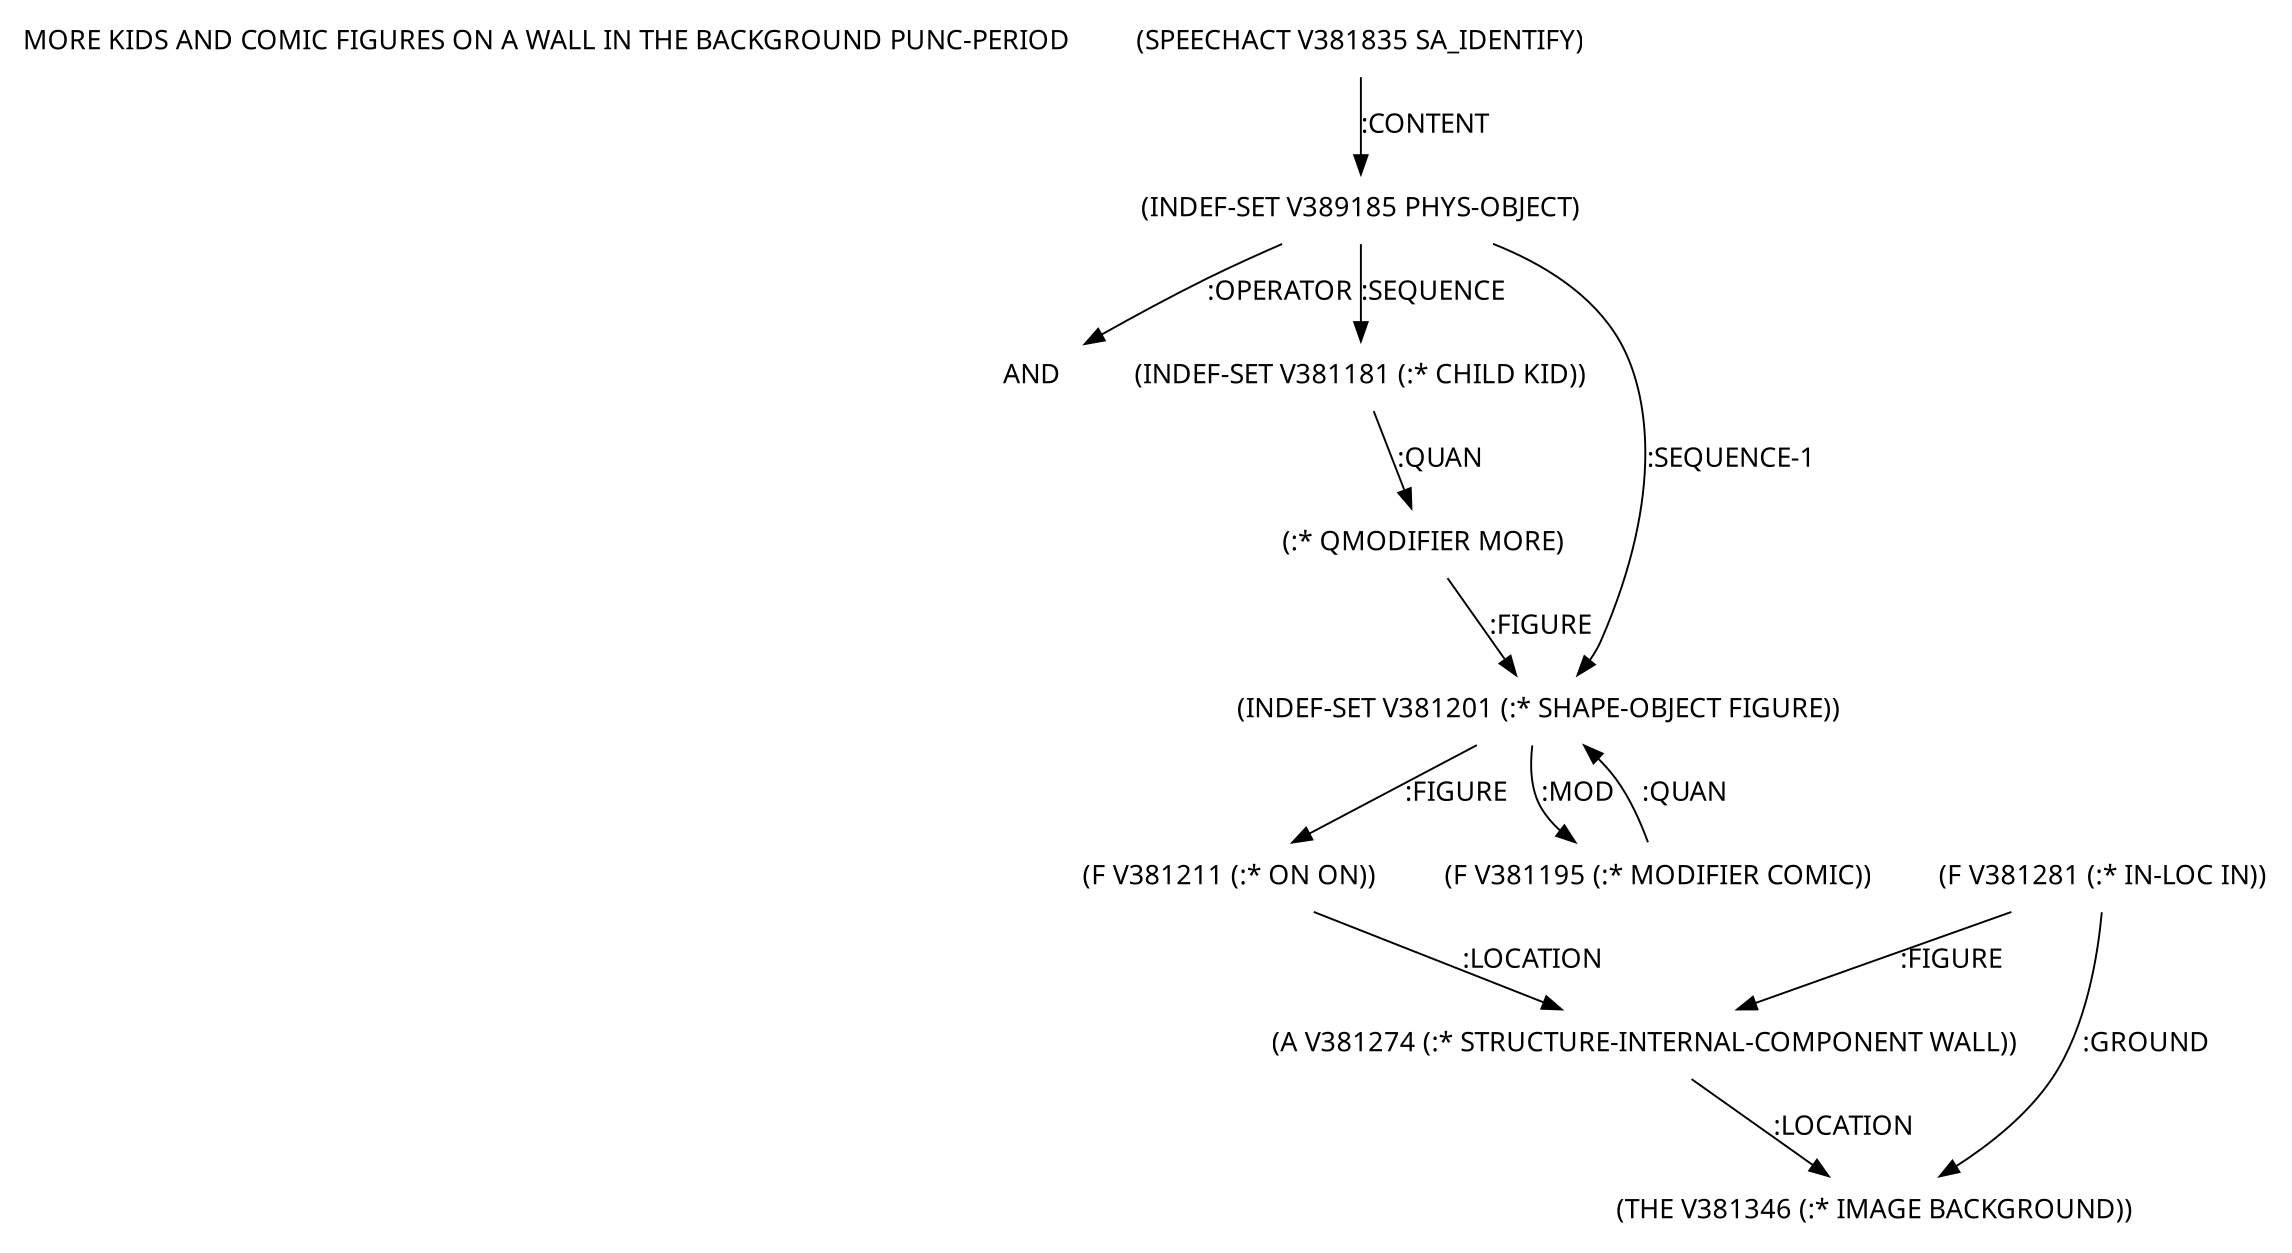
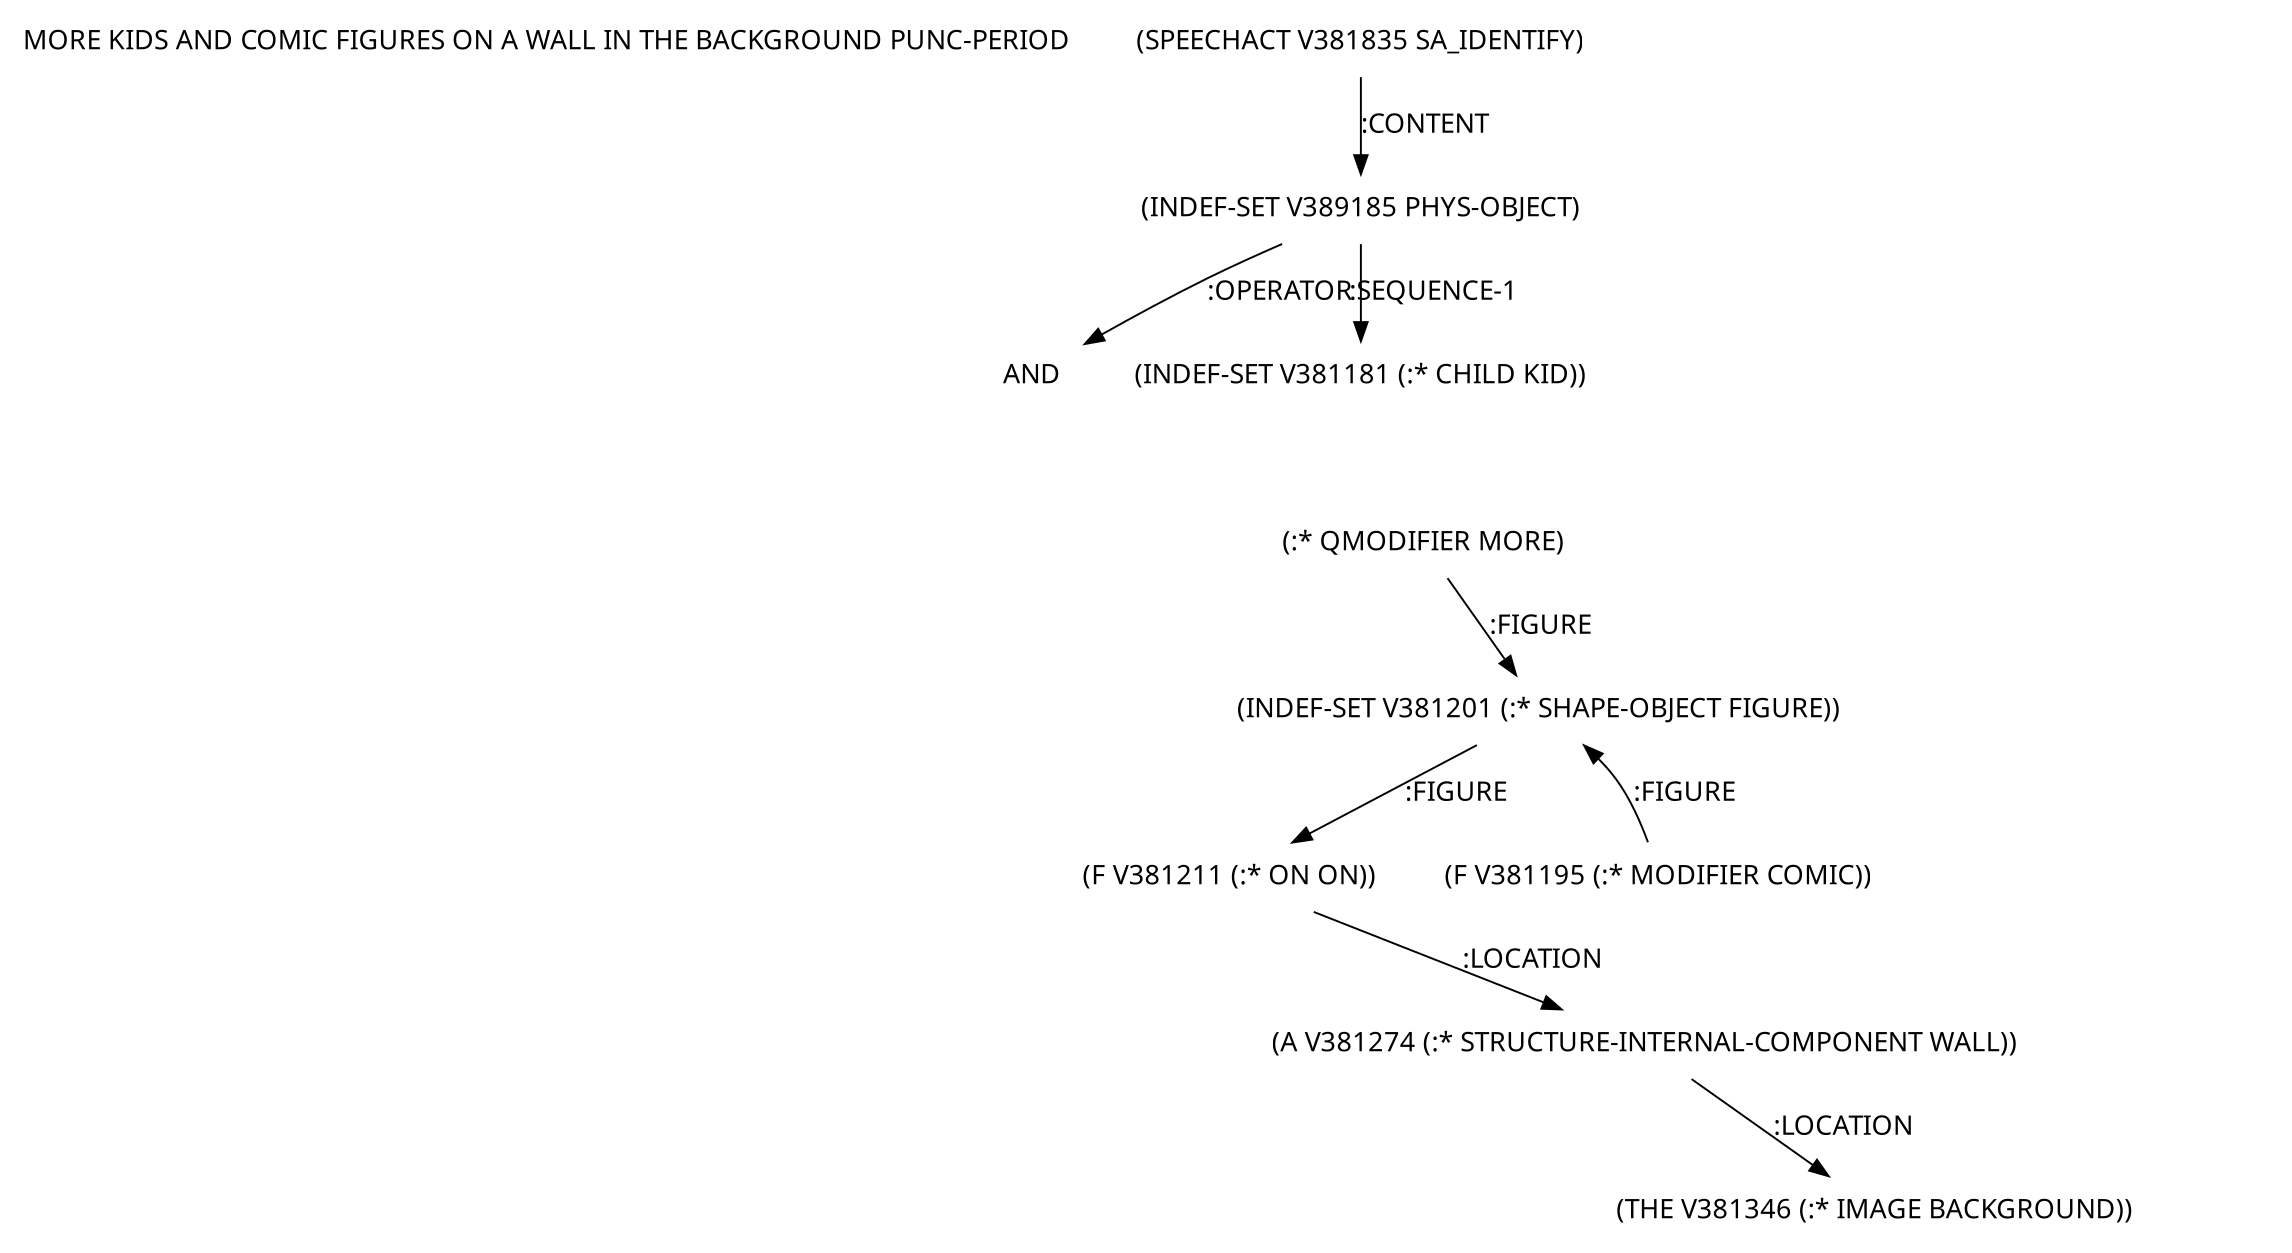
edge "(INDEF-SET V389185 PHYS-OBJECT)" -> "(INDEF-SET V381181 (:* CHILD KID))": label ":SEQUENCE" -> ":SEQUENCE-1"
edge "(INDEF-SET V389185 PHYS-OBJECT)" -> "(INDEF-SET V381201 (:* SHAPE-OBJECT FIGURE))": removed, label ":SEQUENCE-1"
edge "(INDEF-SET V381181 (:* CHILD KID))" -> "(:* QMODIFIER MORE)": removed, label ":QUAN"
edge "(INDEF-SET V381201 (:* SHAPE-OBJECT FIGURE))" -> "(F V381195 (:* MODIFIER COMIC))": removed, label ":MOD"
edge "(F V381195 (:* MODIFIER COMIC))" -> "(INDEF-SET V381201 (:* SHAPE-OBJECT FIGURE))": label ":QUAN" -> ":FIGURE"
node "(F V381281 (:* IN-LOC IN))": removed
